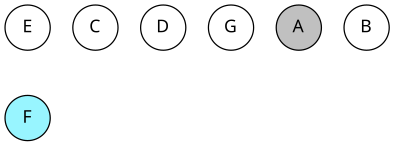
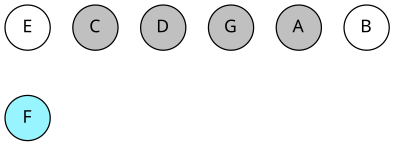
node "C": fillcolor white -> gray
node "D": fillcolor white -> gray
node "G": fillcolor white -> gray
